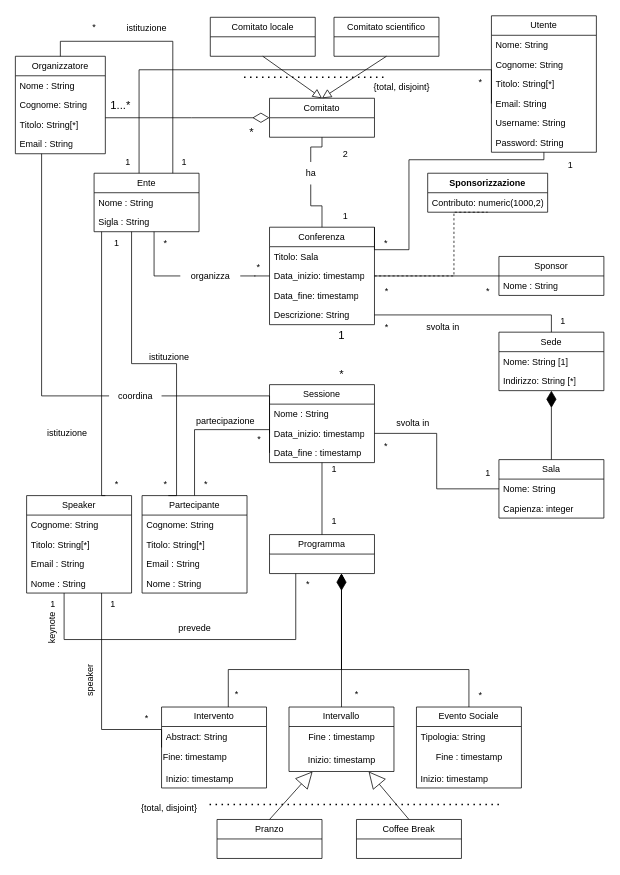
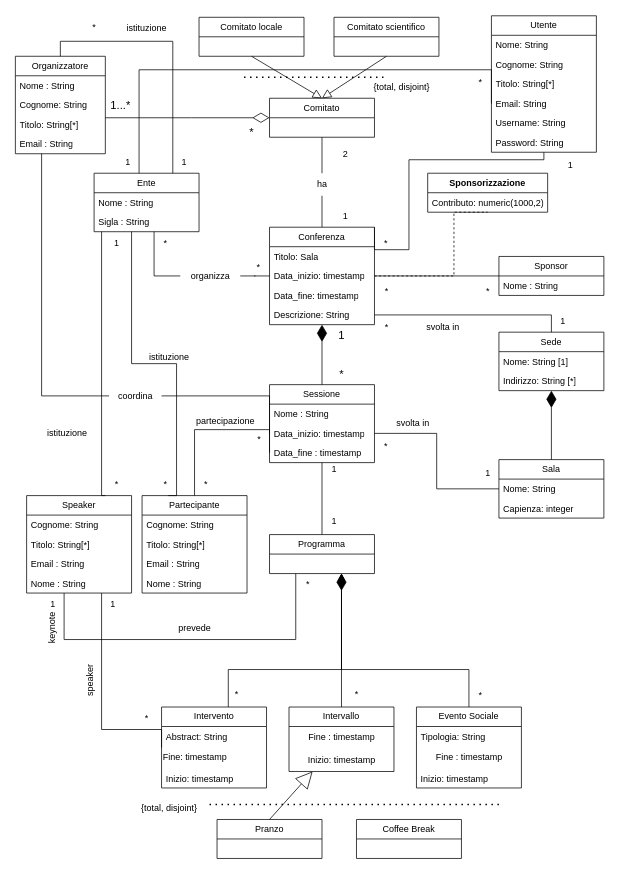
node "Comitato locale": moved (263, 36) -> (252, 36)
node "ha": moved (311, 173) -> (322, 184)
edge "Sessione" -> "Conferenza": added
edge "Coffee Break" -> "Intervallo": removed
